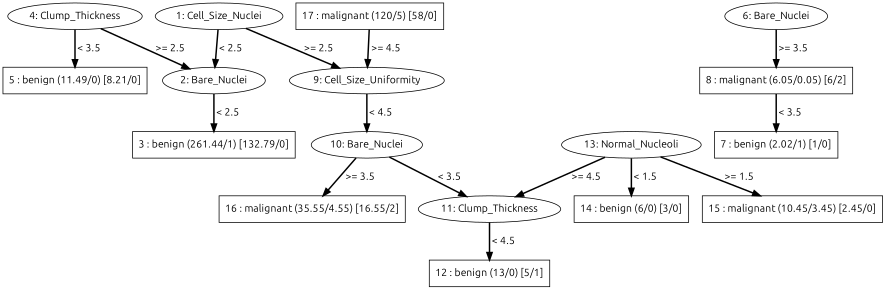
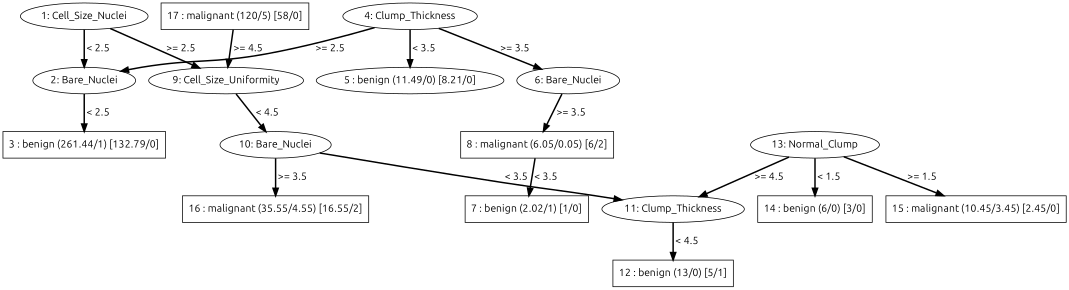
edge "4: Clump_Thickness" -> "6: Bare_Nuclei": added, label ">= 3.5"
node "5 : benign (11.49/0) [8.21/0]": shape box -> ellipse
node "13: Normal_Nucleoli": label "13: Normal_Nucleoli" -> "13: Normal_Clump"
